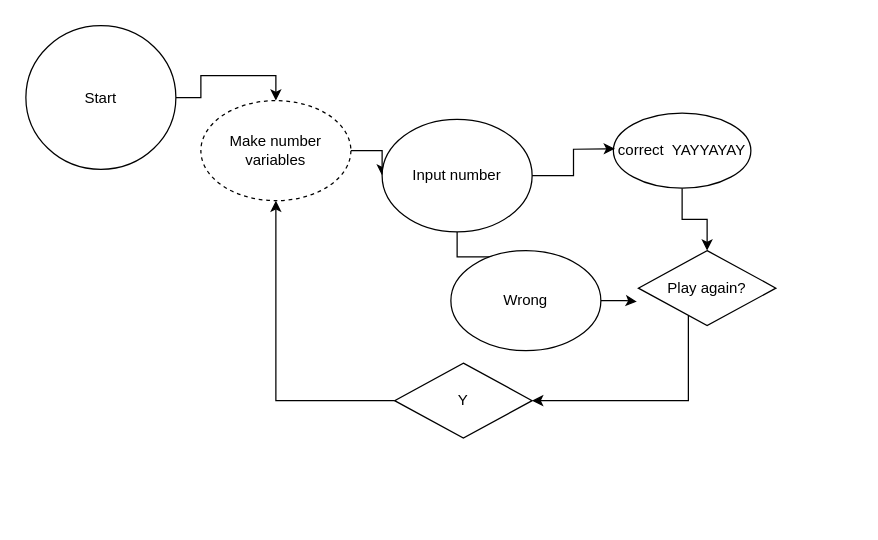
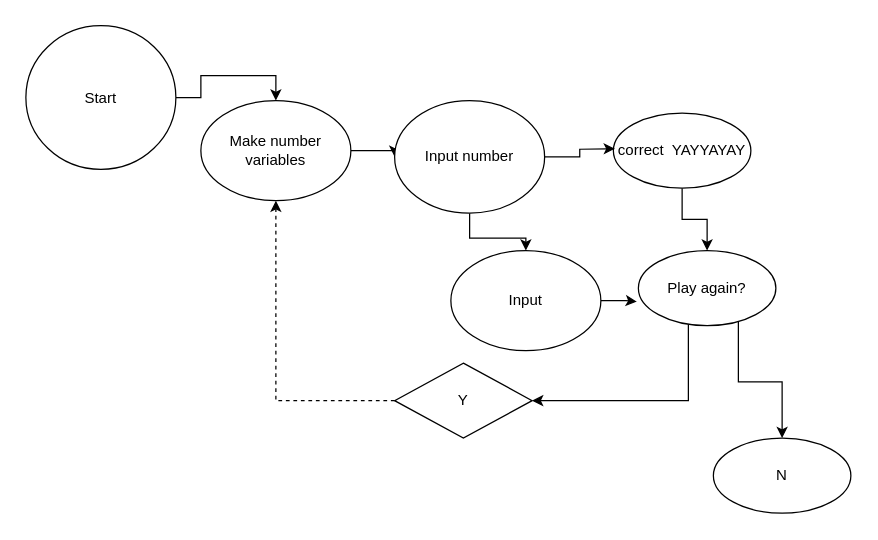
node "Make number variables": style dashed -> solid
node "Input number": moved (457, 176) -> (469, 157)
node "Play again?": shape diamond -> ellipse
node "Wrong": label "Wrong" -> "Input"
edge "Y" -> "Make number variables": style solid -> dashed
edge "Play again?" -> "N": added
node "N": added
